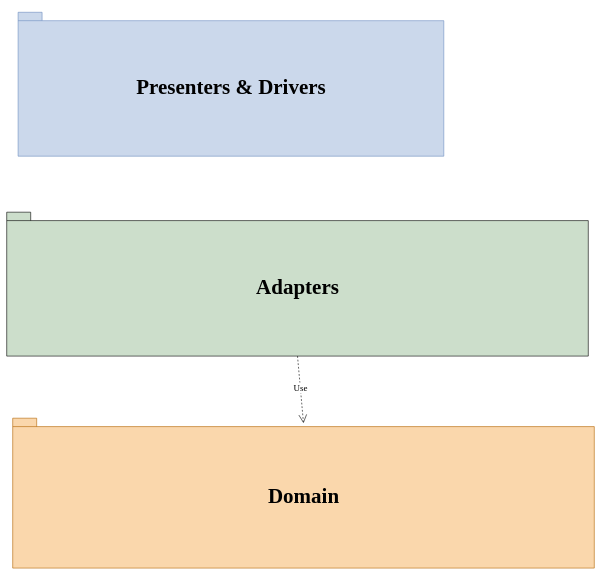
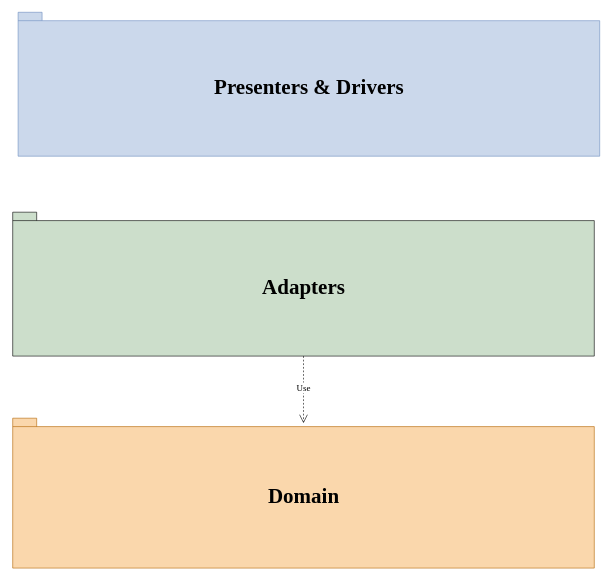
node "Presenters & Drivers": size 426x144 -> 582x144
node "Adapters": moved (297, 284) -> (303, 284)
